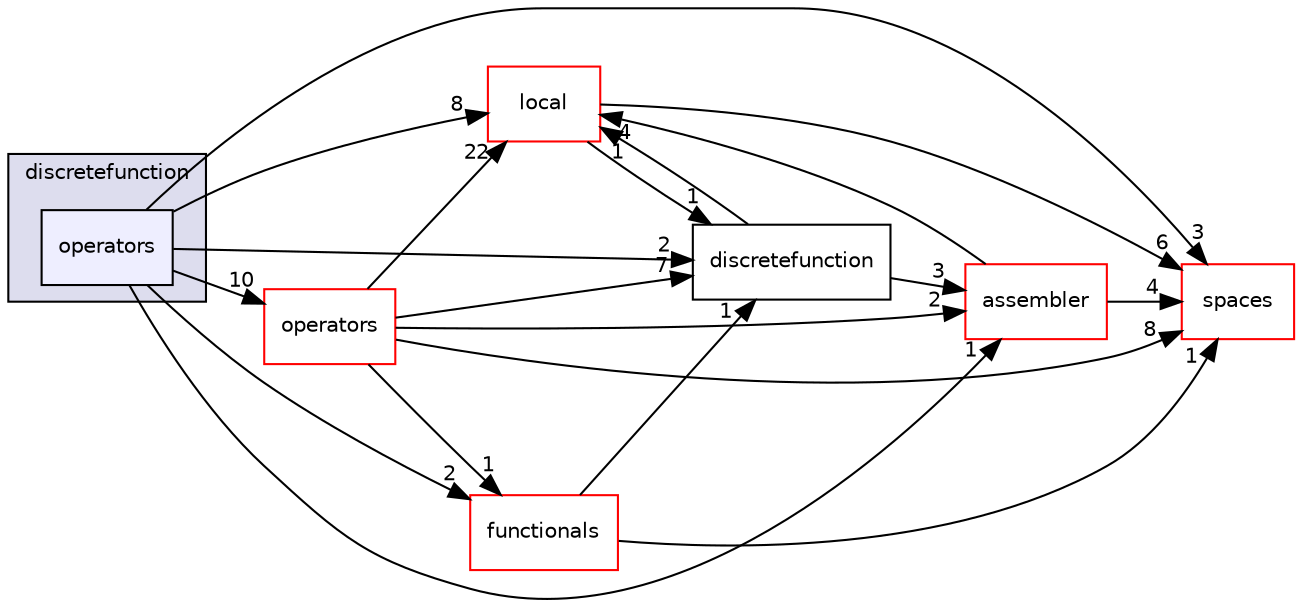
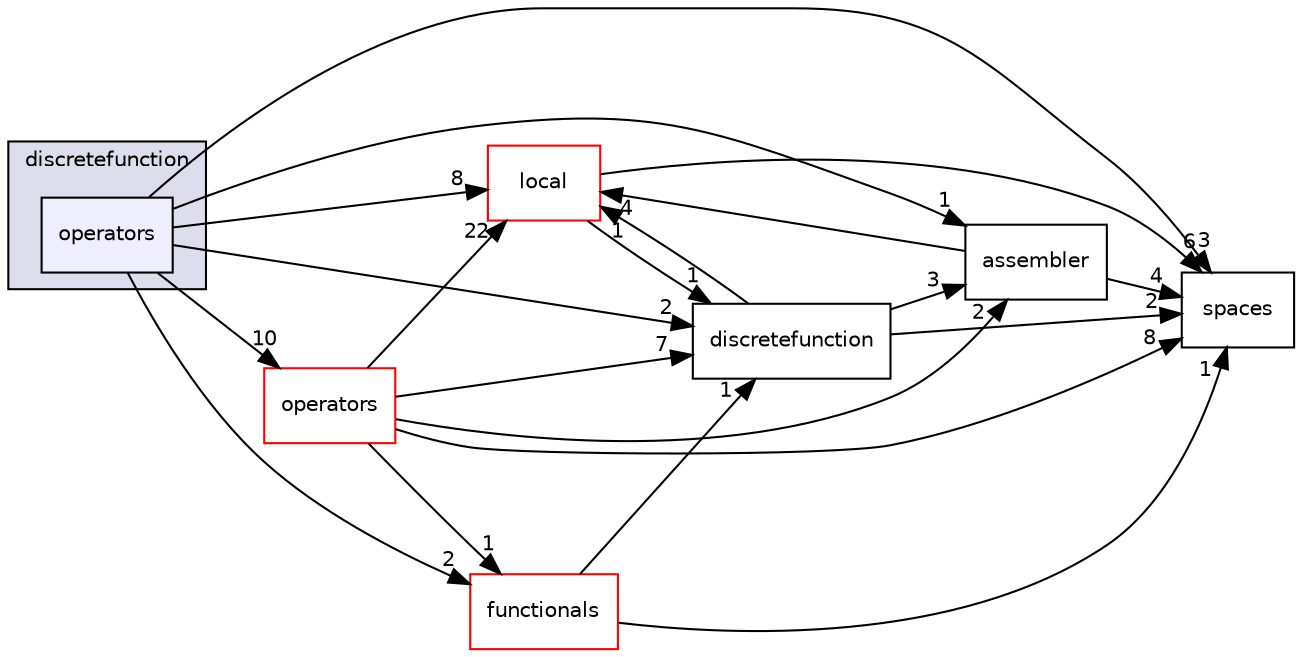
node "assembler": color red -> black
node "spaces": color red -> black
edge "discretefunction" -> "spaces": added
